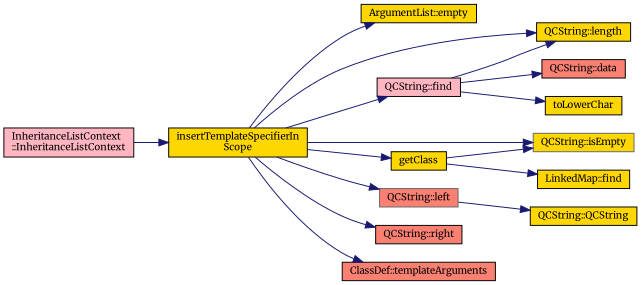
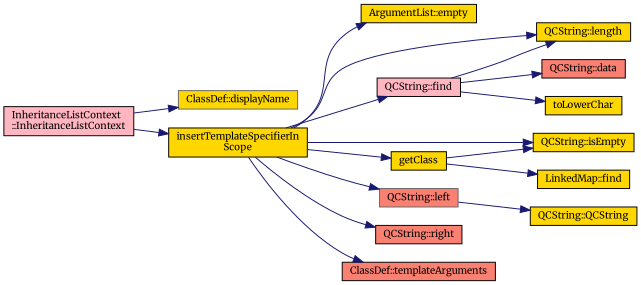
node "ClassDef::displayName": added
node "QCString::isEmpty": color gray40 -> black
